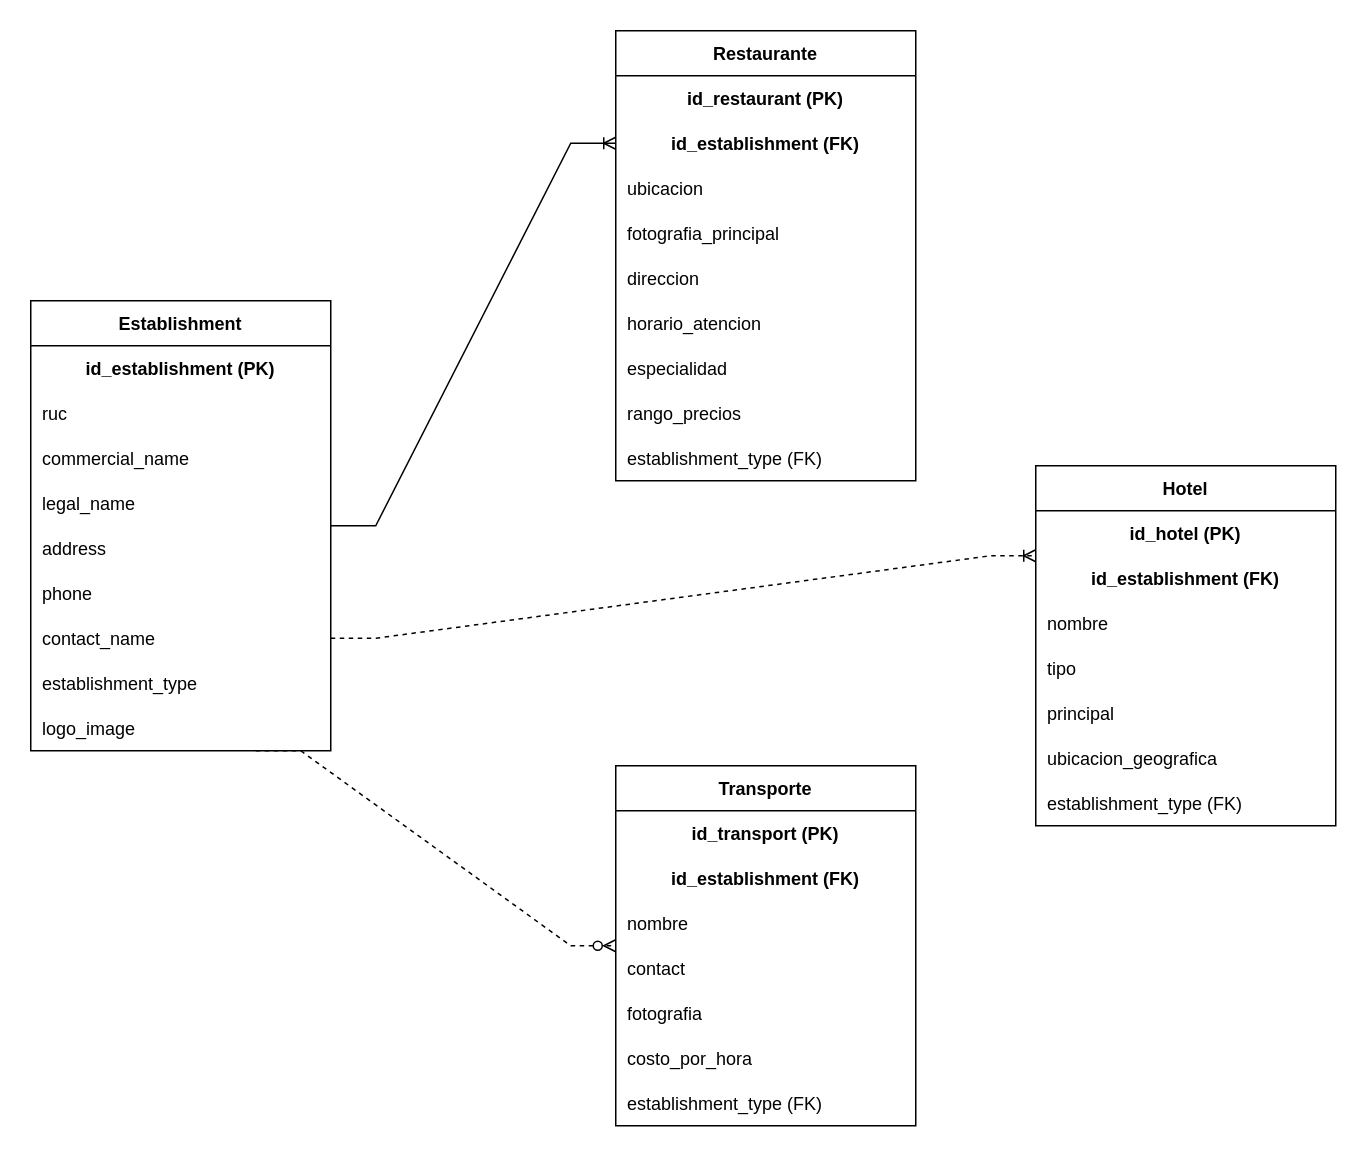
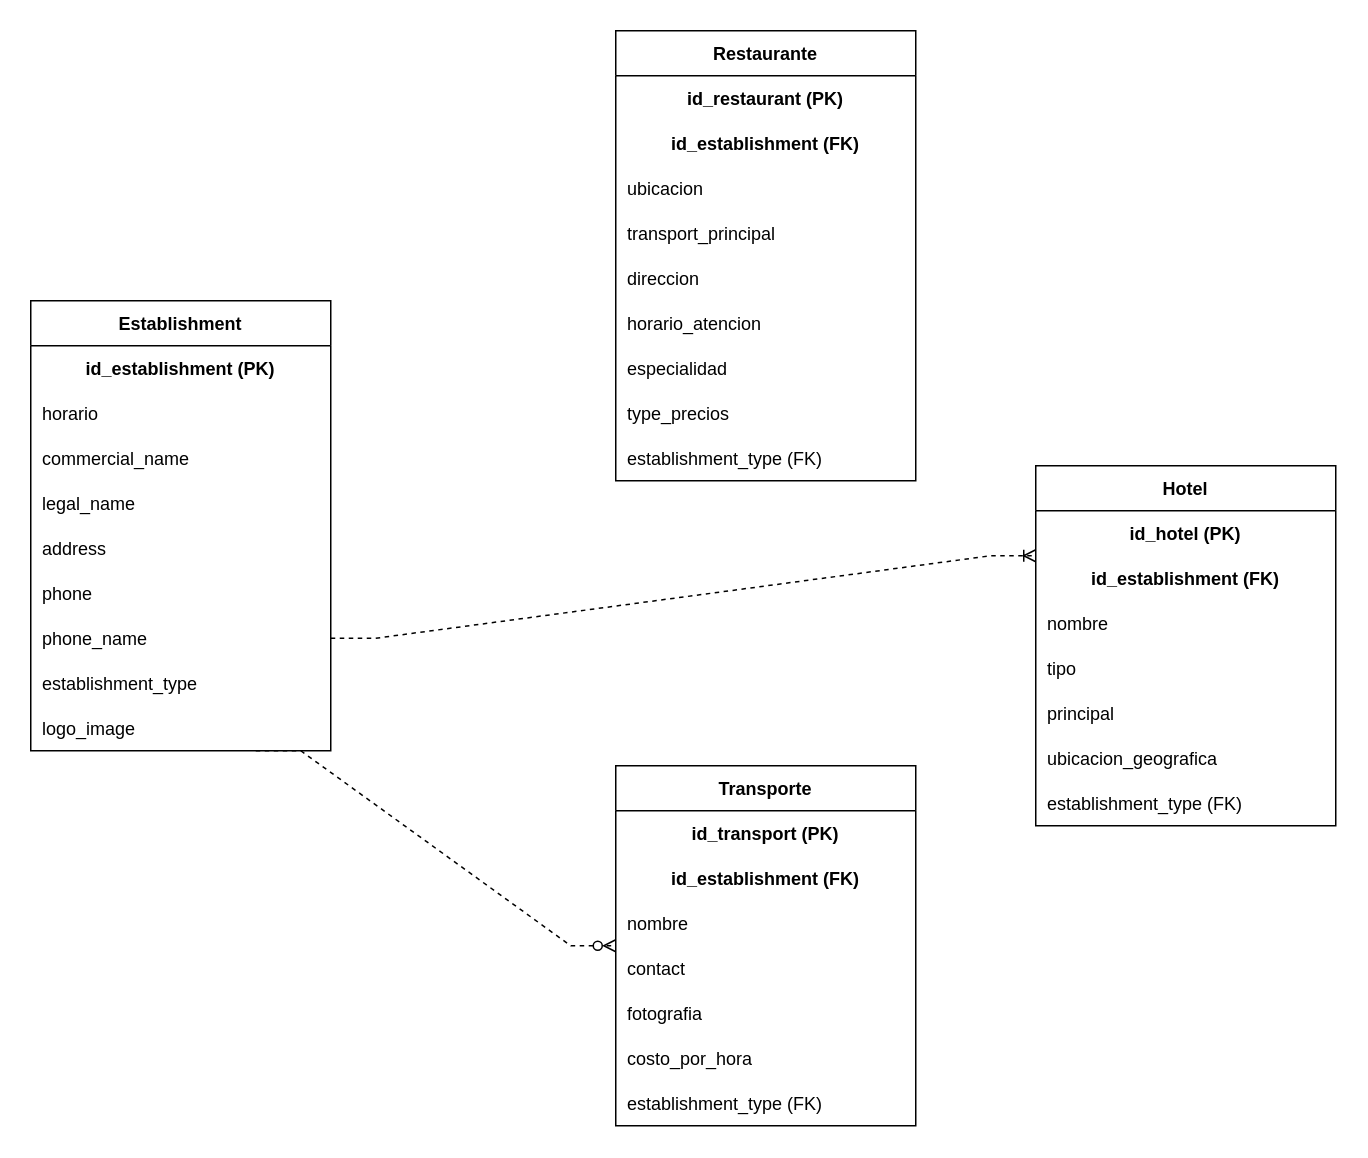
node "fotografia_principal": label "fotografia_principal" -> "transport_principal"
edge "Establishment" -> "Restaurante": removed
node "ruc": label "ruc" -> "horario"
node "rango_precios": label "rango_precios" -> "type_precios"
node "contact_name": label "contact_name" -> "phone_name"
